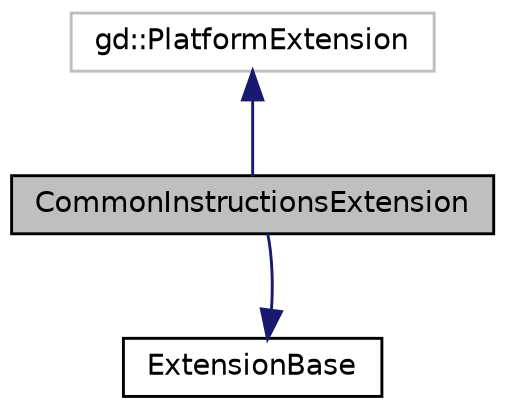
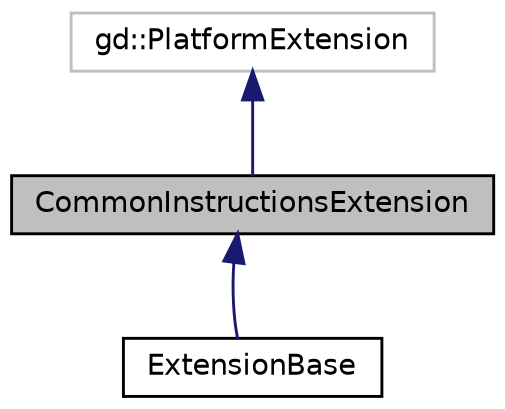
edge "CommonInstructionsExtension" -> "ExtensionBase": reversed
